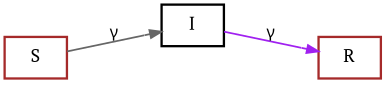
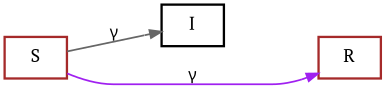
edge "I" -- "R": now "S" -- "R"
